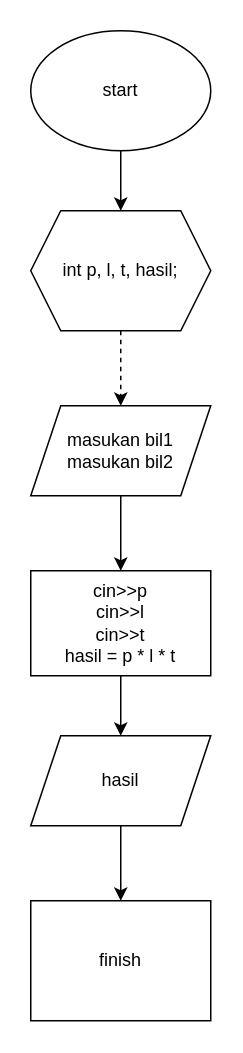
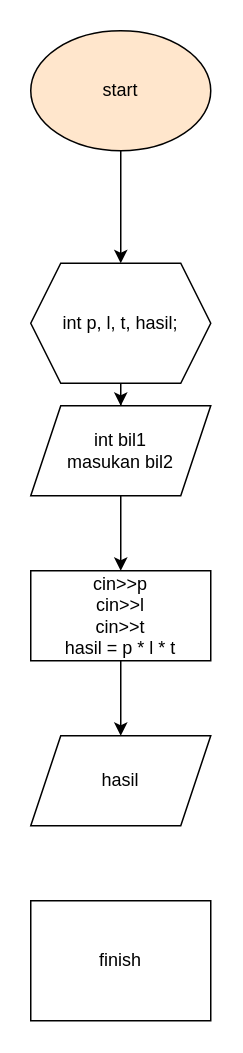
node "start": fillcolor #ffffff -> #ffe6cc
node "int p, l, t, hasil;": moved (121, 271) -> (121, 323)
node "masukan bil1 masukan bil2": label "masukan bil1 masukan bil2" -> "int bil1 masukan bil2"
node "cin>>p cin>>l cin>>t hasil = p * l * t": size 180x105 -> 180x90
edge "hasil" -> "finish": removed
